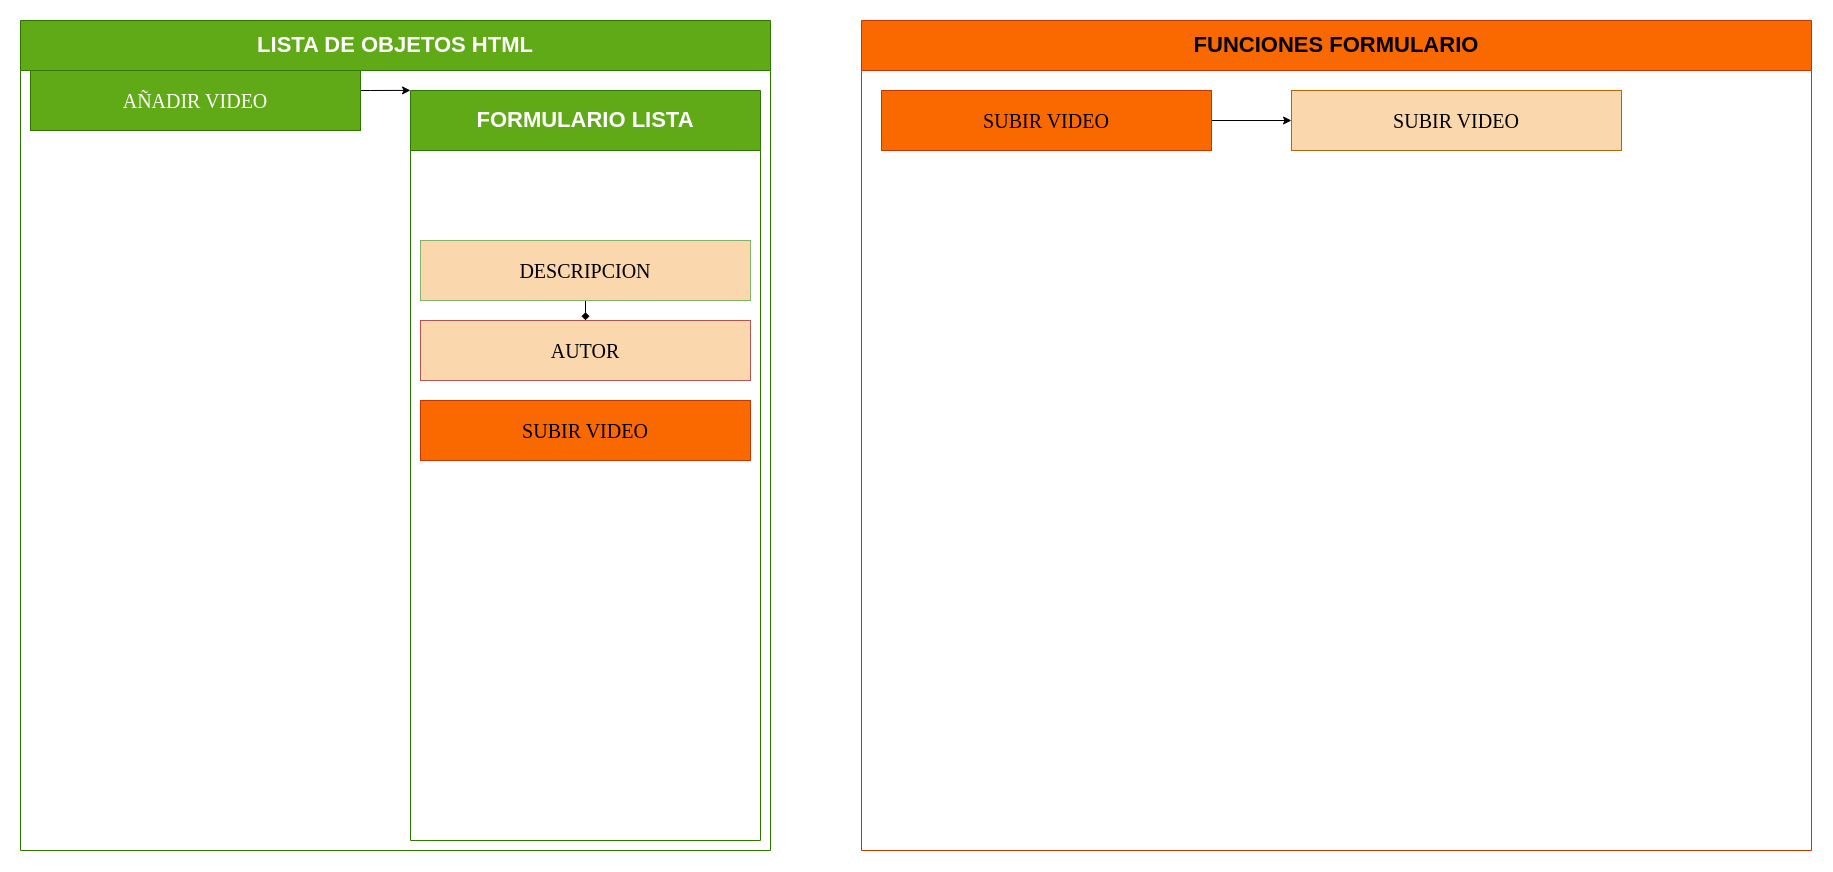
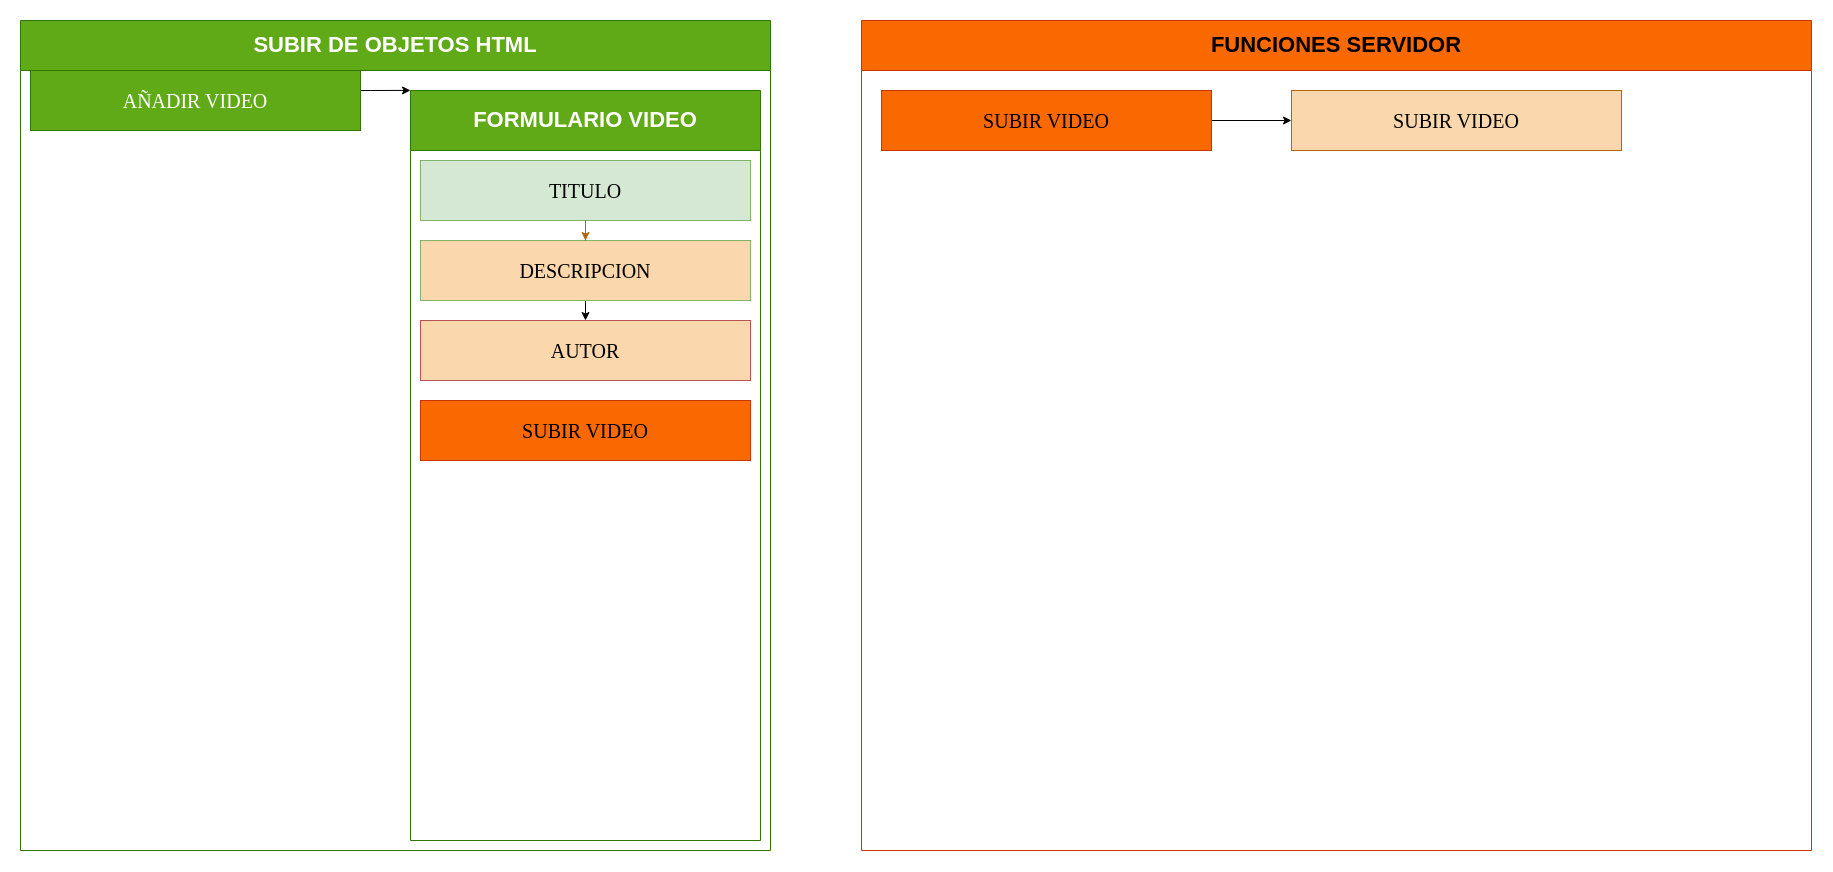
node "LISTA DE OBJETOS HTML": label "LISTA DE OBJETOS HTML" -> "SUBIR DE OBJETOS HTML"
node "FUNCIONES FORMULARIO": label "FUNCIONES FORMULARIO" -> "FUNCIONES SERVIDOR"
node "FORMULARIO LISTA": label "FORMULARIO LISTA" -> "FORMULARIO VIDEO"
node "TITULO": added
edge "TITULO" -> "DESCRIPCION": added
edge "DESCRIPCION" -> "AUTOR": arrowhead diamond -> classic
